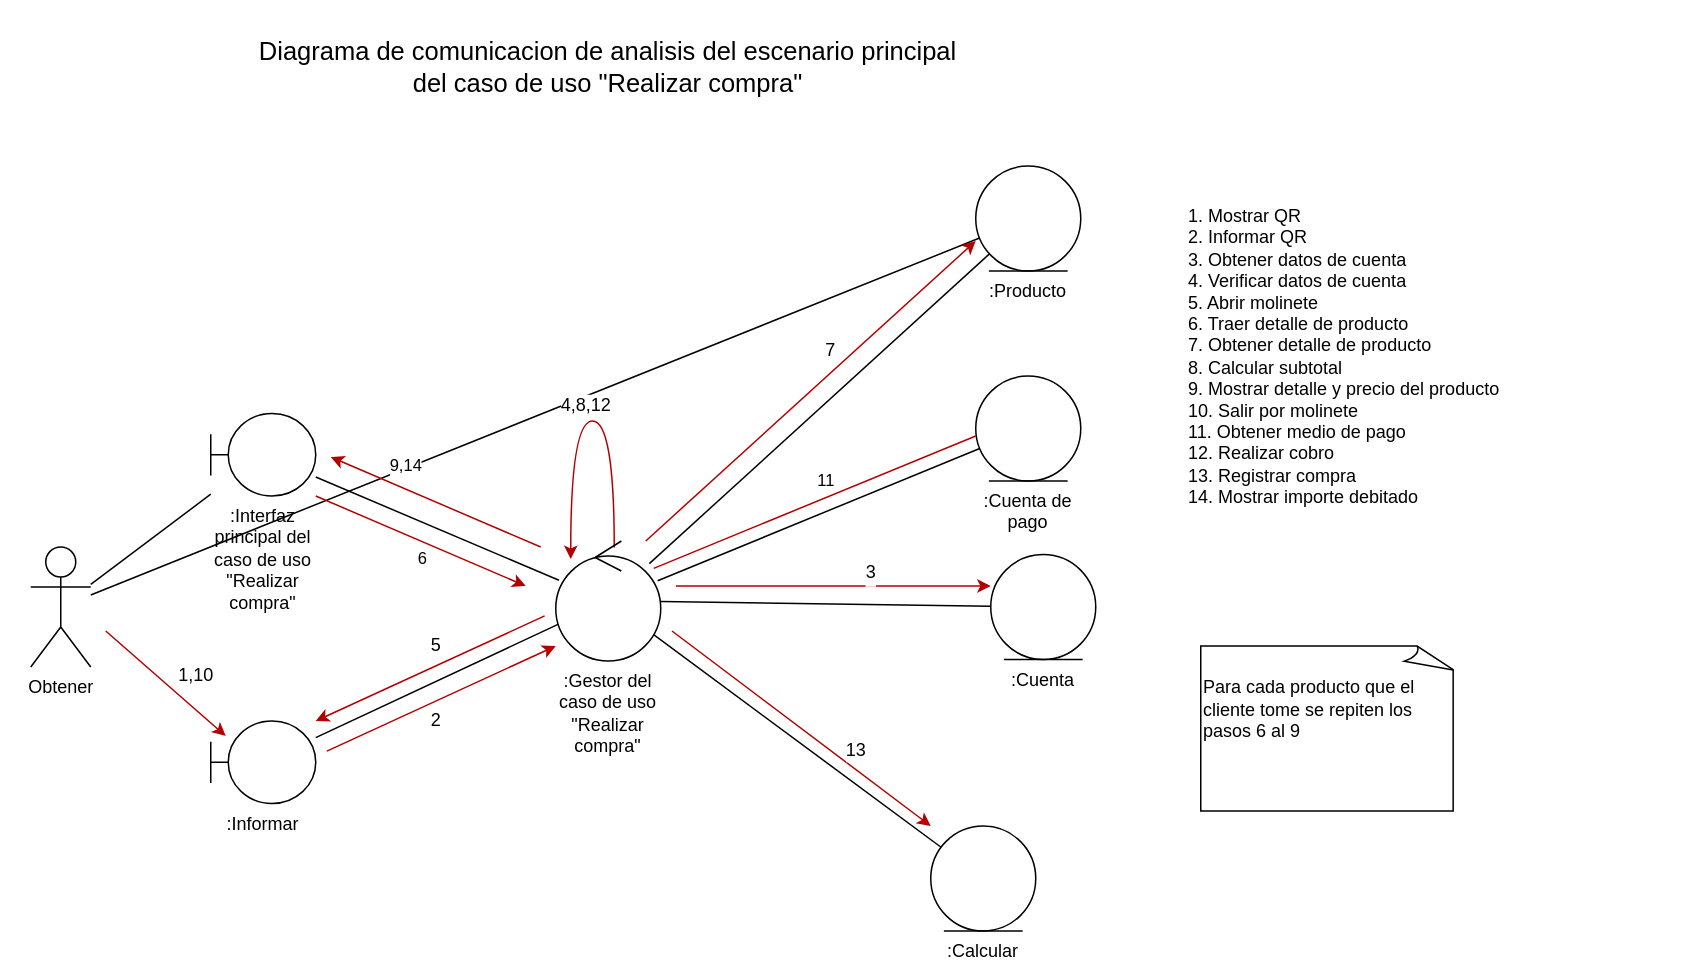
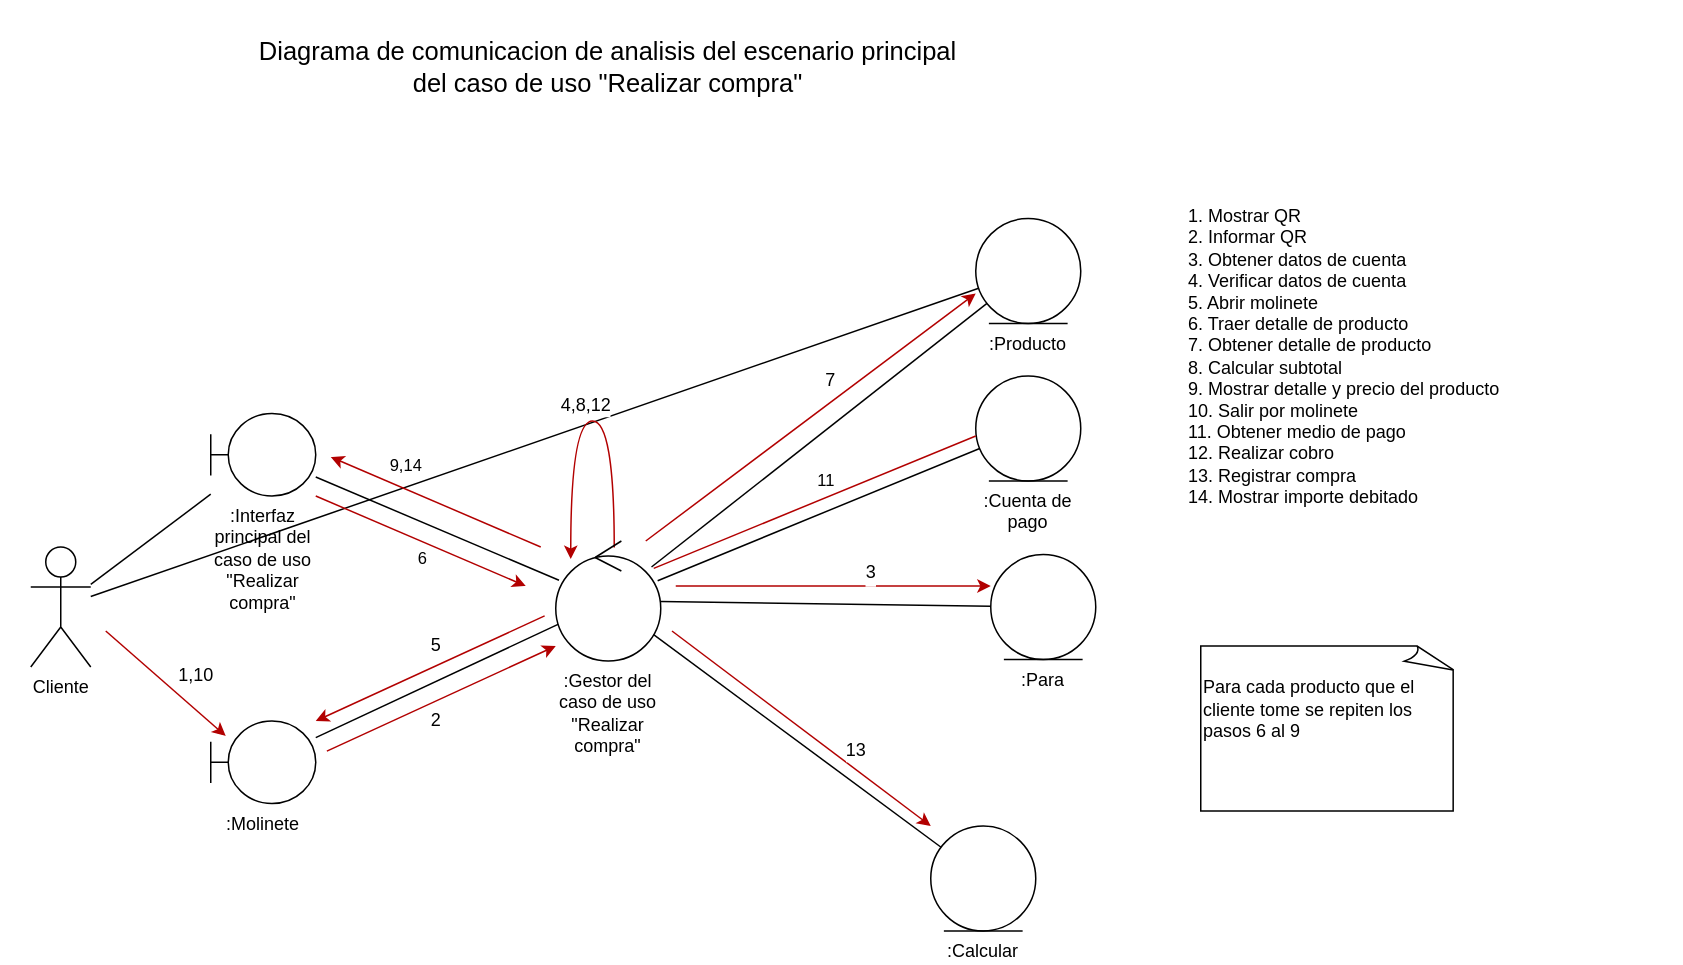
node ":Producto": moved (1028, 218) -> (1028, 271)
node ":Cuenta": label ":Cuenta" -> ":Para"
node "Obtener": label "Obtener" -> "Cliente"
node ":Informar": label ":Informar" -> ":Molinete"
